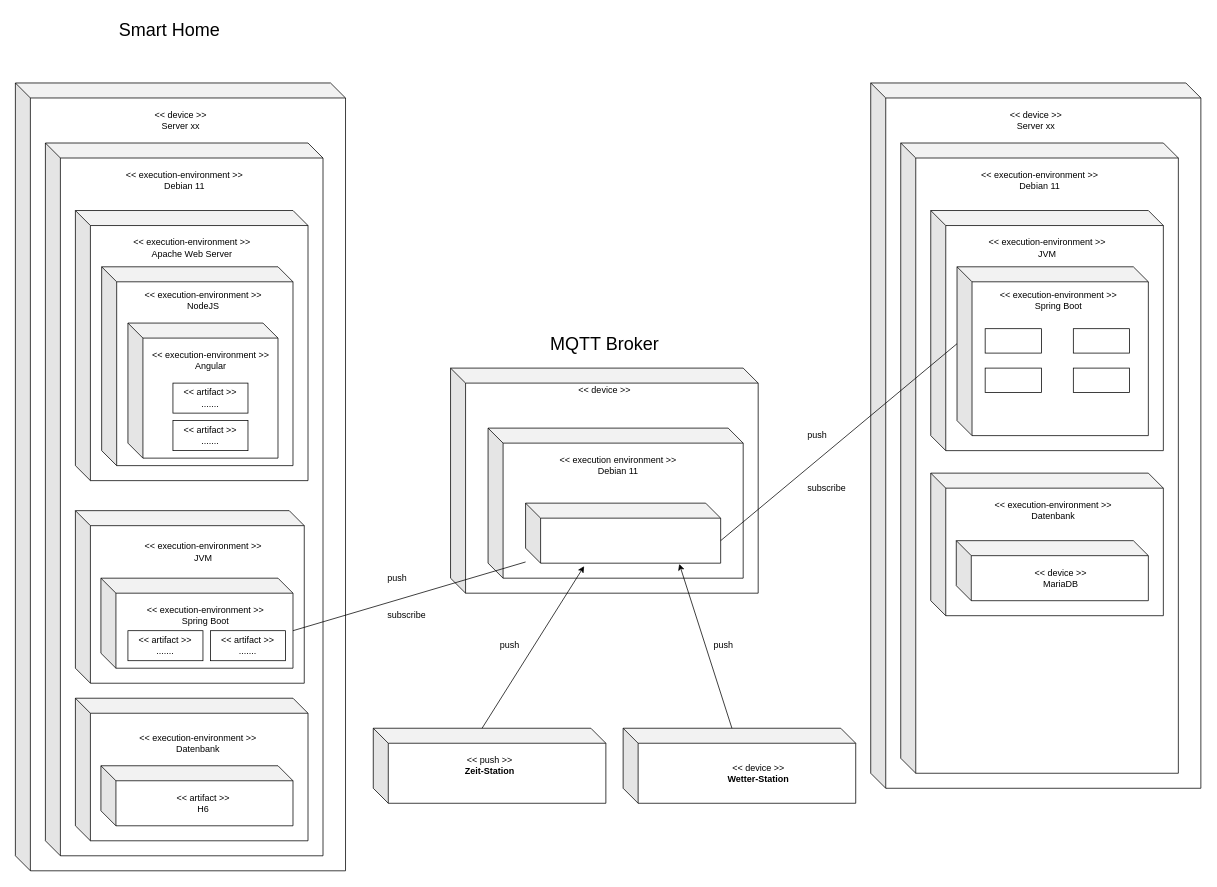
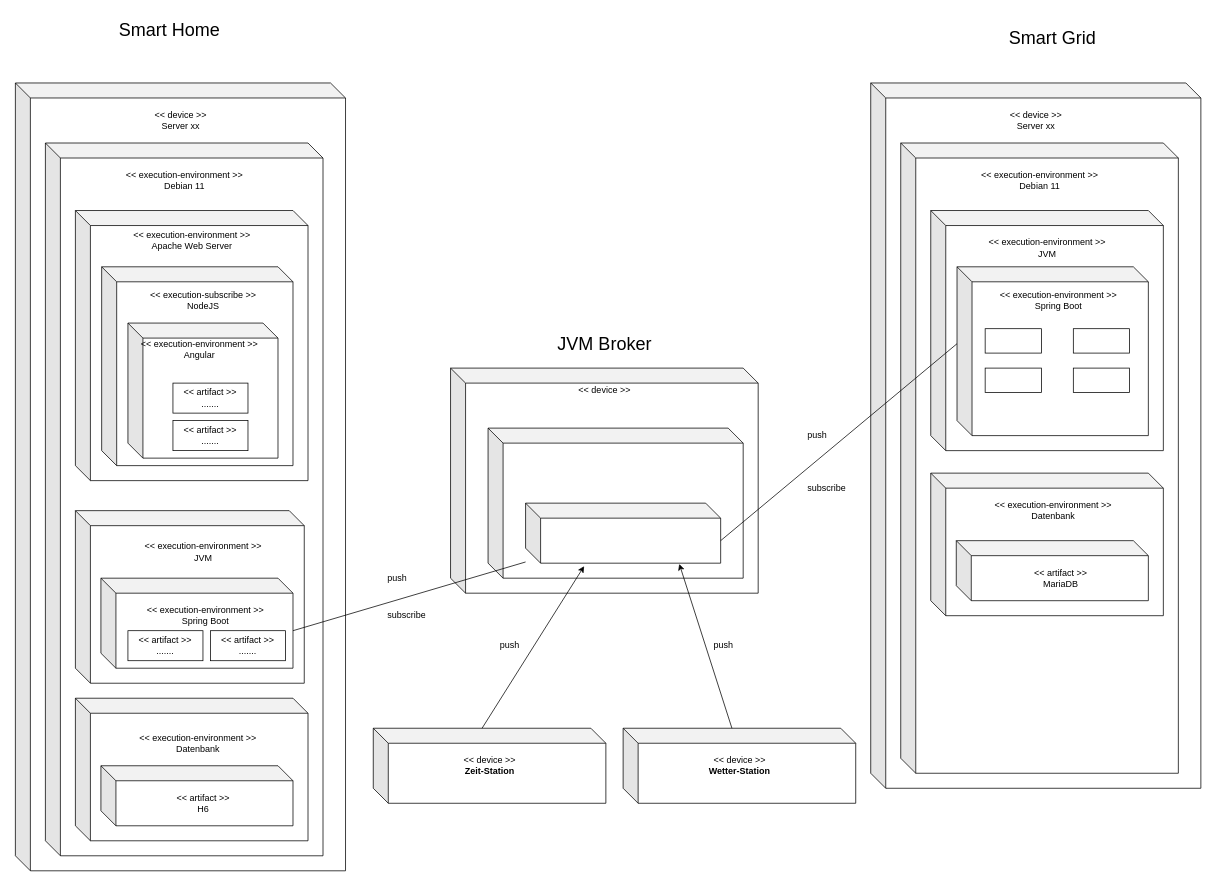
node "Smart Grid": added
node "<< execution-environment >> Apache Web Server": moved (192, 248) -> (192, 240)
node "<< execution-environment >> NodeJS": label "<< execution-environment >> NodeJS" -> "<< execution-subscribe >> NodeJS"
node "MQTT Broker": label "MQTT Broker" -> "JVM Broker"
node "<< execution-environment >> Angular": moved (210, 360) -> (199, 349)
node "<< execution environment >> Debian 11": removed
node "<< device >> MariaDB": label "<< device >> MariaDB" -> "<< artifact >> MariaDB"
node "<< push >> Zeit-Station": label "<< push >> Zeit-Station" -> "<< device >> Zeit-Station"
node "<< device >> Wetter-Station": moved (758, 773) -> (739, 765)
